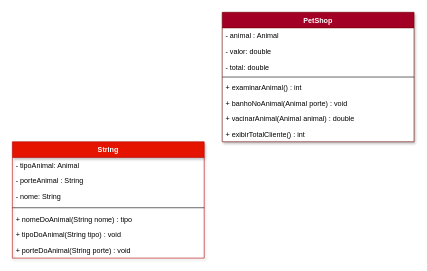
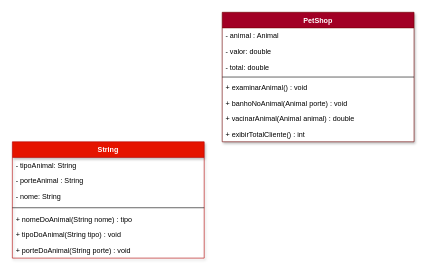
node "+ examinarAnimal() : int": label "+ examinarAnimal() : int" -> "+ examinarAnimal() : void"
node "- tipoAnimal: Animal": label "- tipoAnimal: Animal" -> "- tipoAnimal: String"
